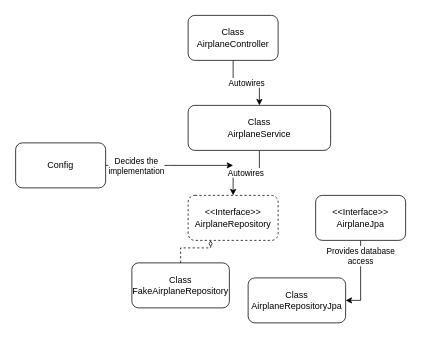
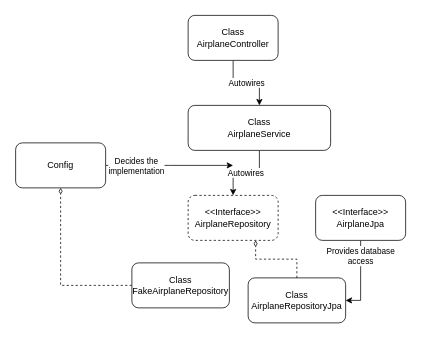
edge "Class FakeAirplaneRepository" -> "<<Interface>> AirplaneRepository": now "Class FakeAirplaneRepository" -> "Config"
edge "Class AirplaneRepositoryJpa" -> "<<Interface>> AirplaneRepository": added
